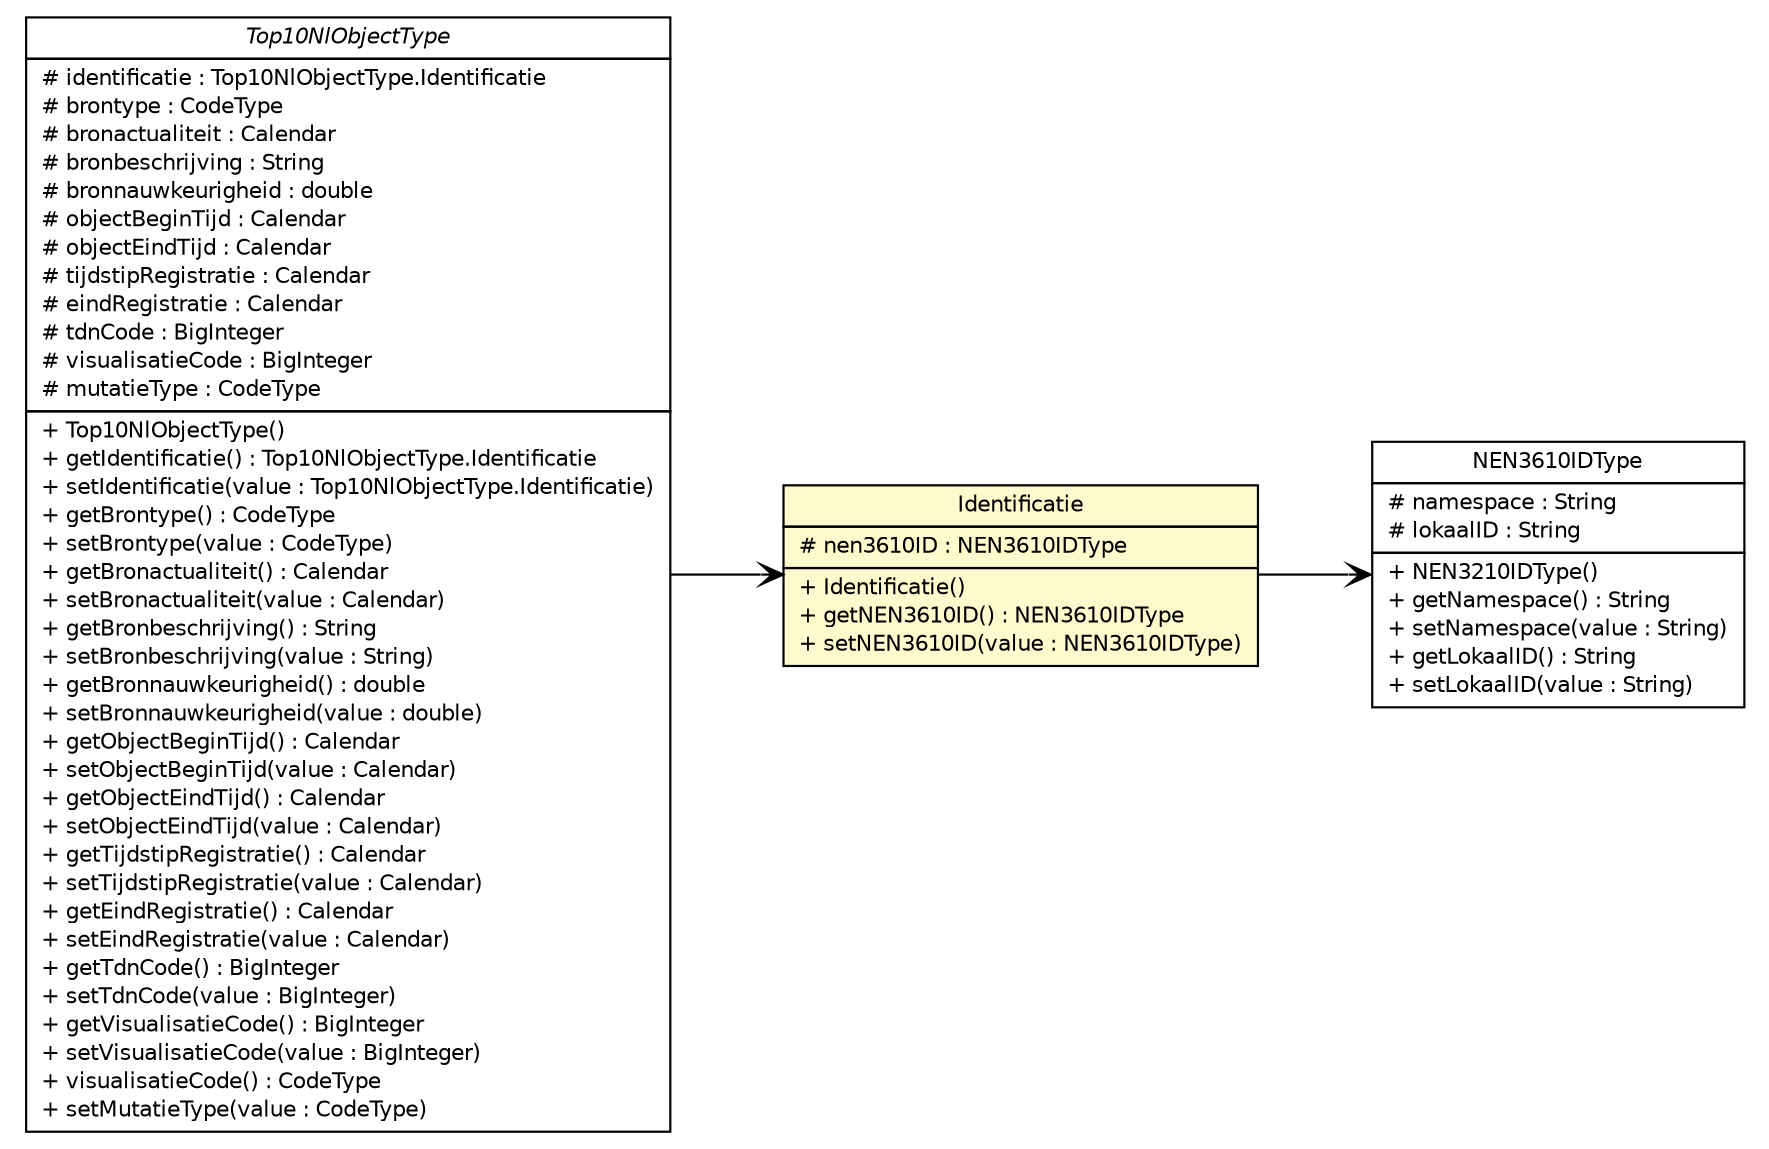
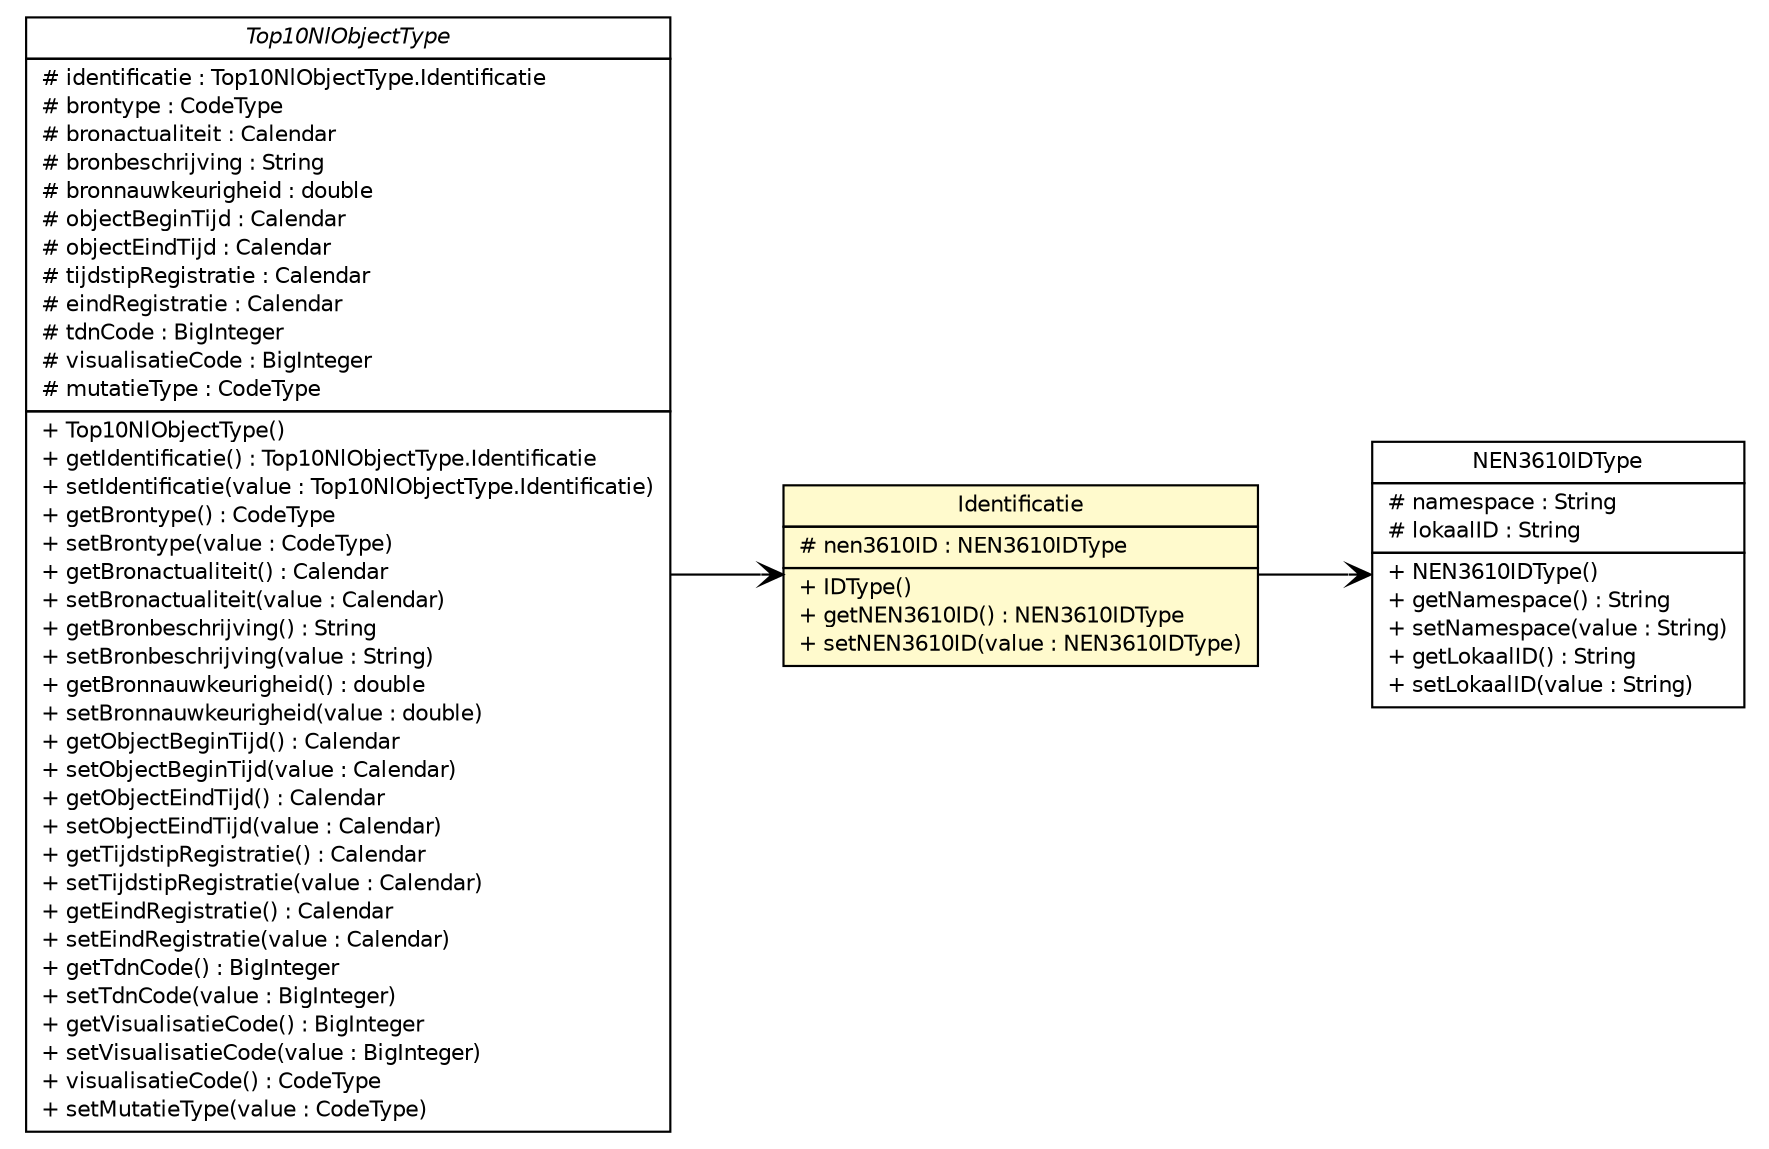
node "NEN3610IDType": text "+ NEN3210IDType()" -> "+ NEN3610IDType()"
node "Identificatie": text "+ Identificatie()" -> "+ IDType()"
